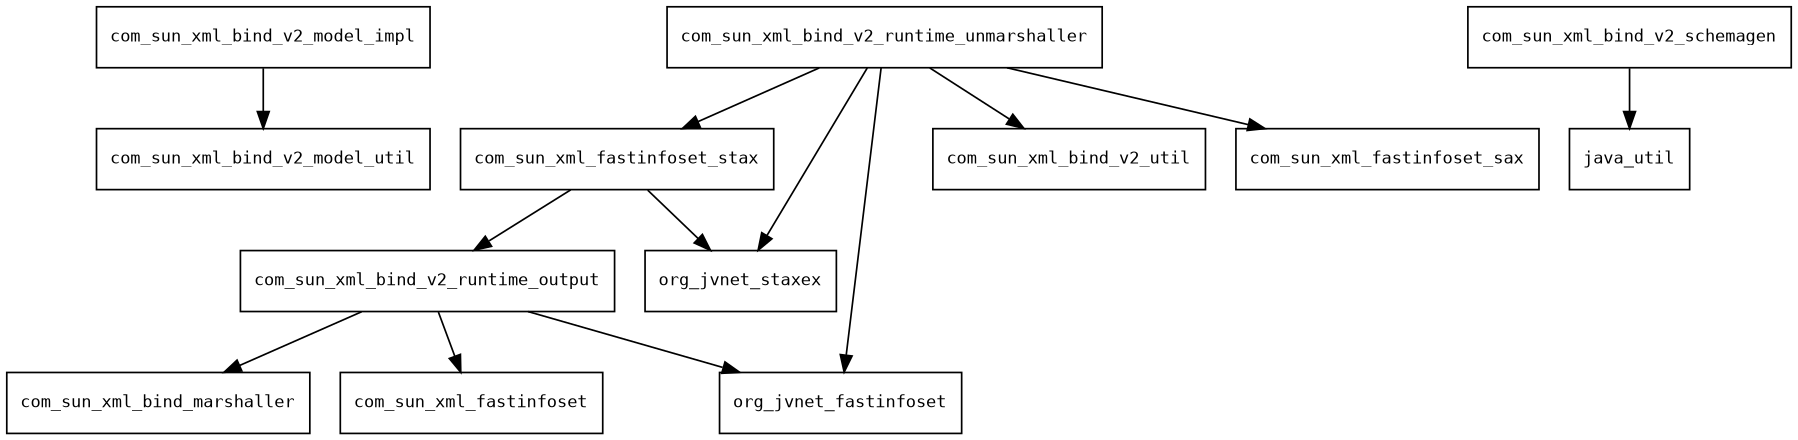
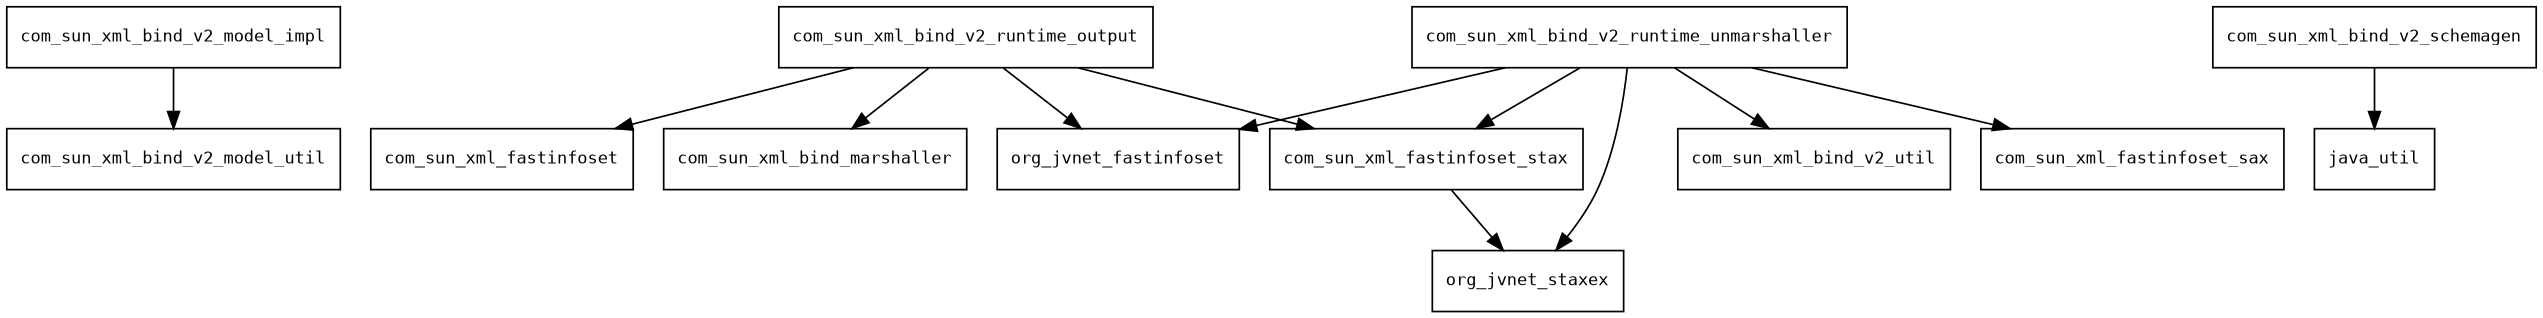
edge "com_sun_xml_fastinfoset_stax" -> "com_sun_xml_bind_v2_runtime_output": reversed
